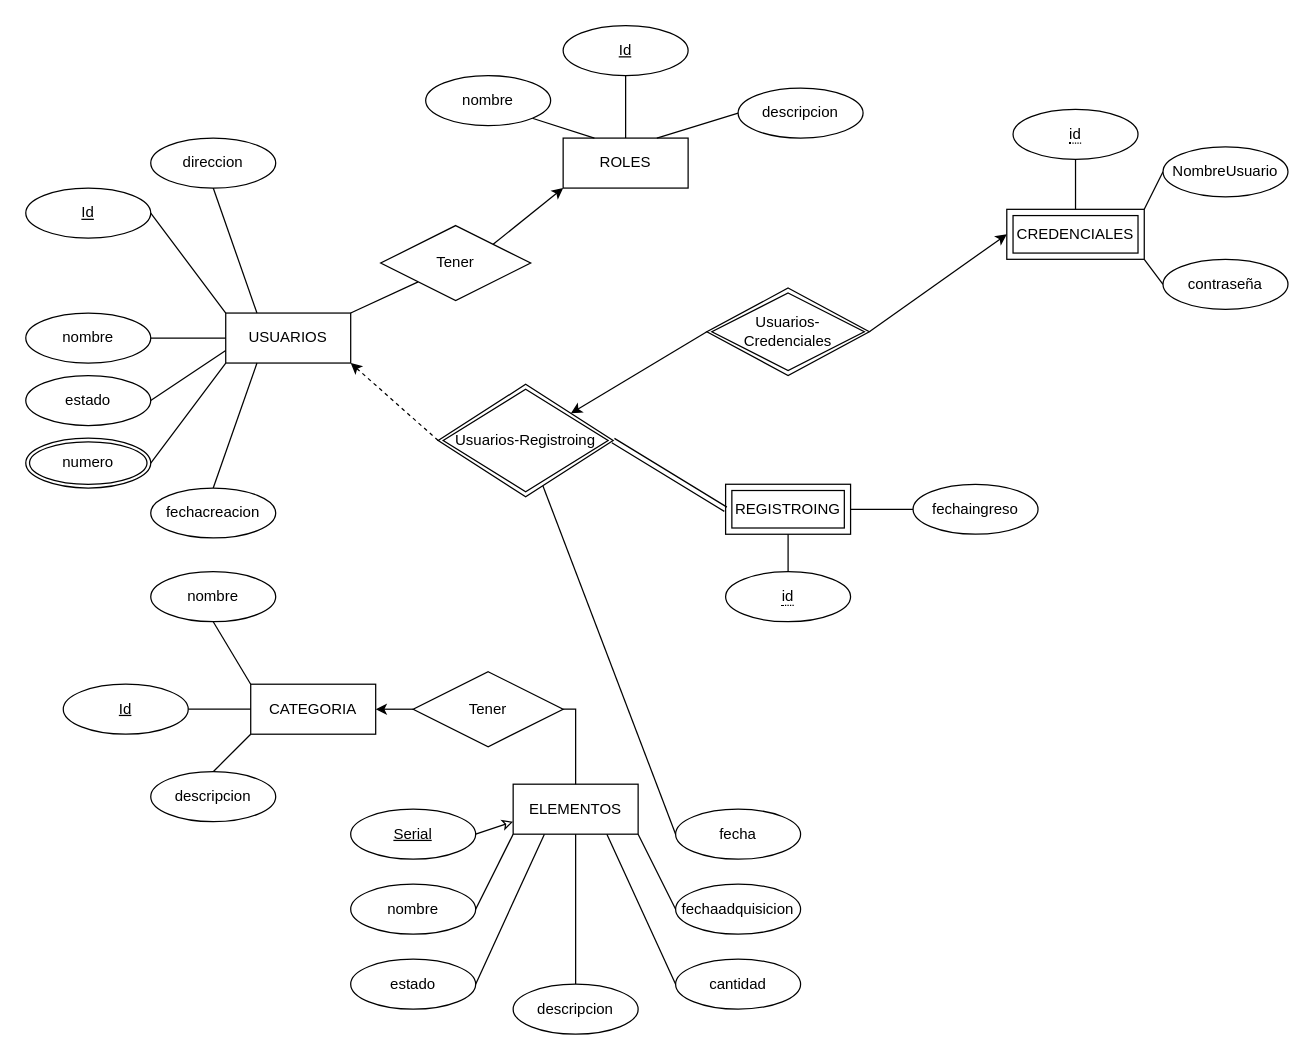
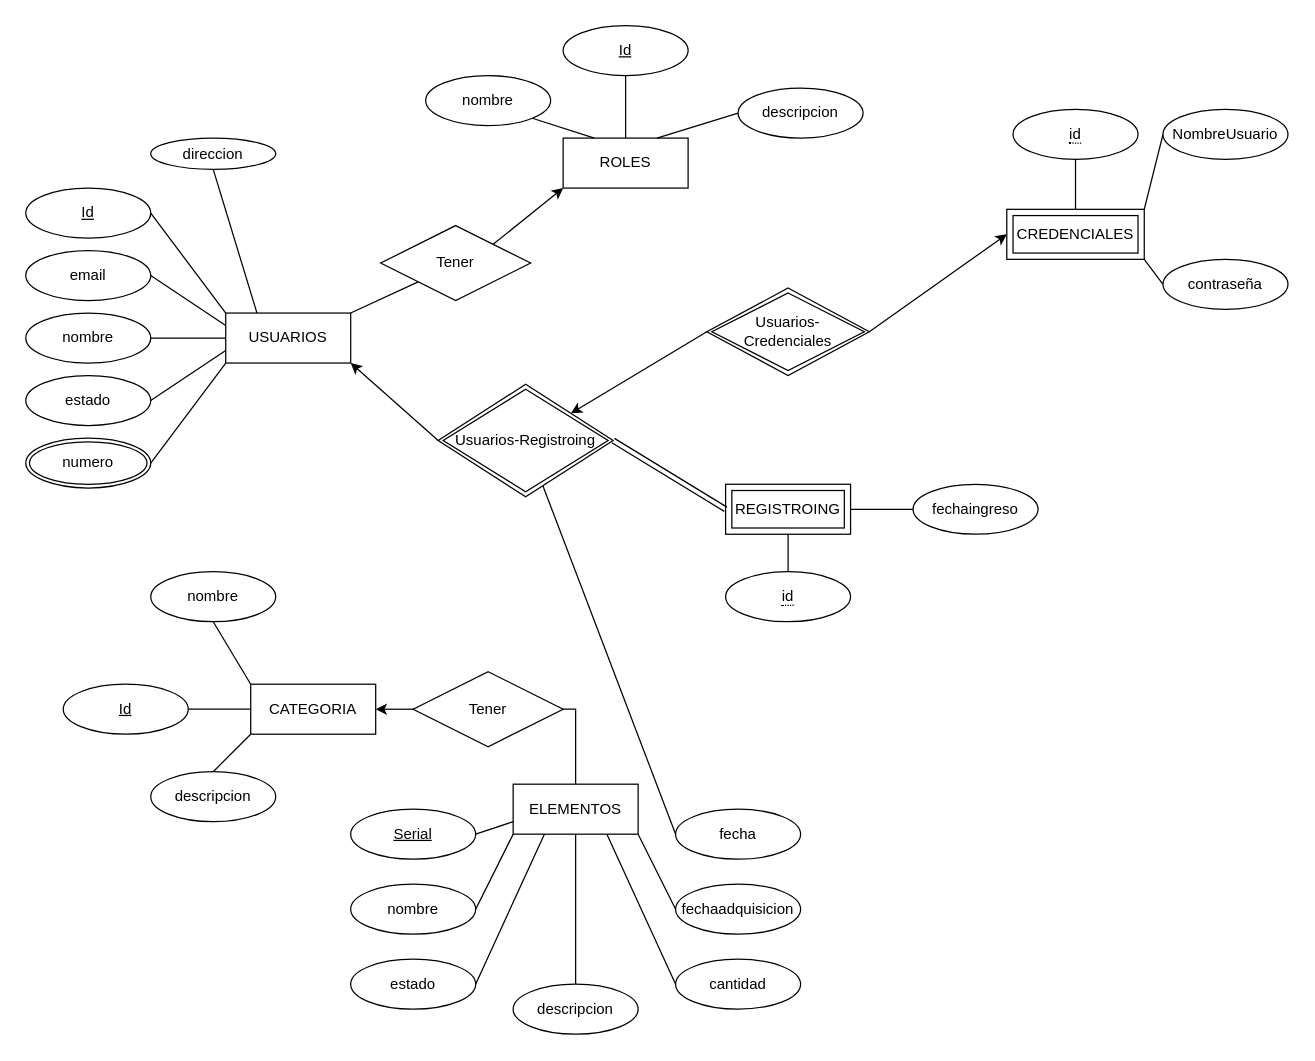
node "direccion": size 125x50 -> 125x31
node "NombreUsuario": moved (1226, 172) -> (1226, 134)
node "email": added
edge "email" -- "USUARIOS": added
edge "Usuarios-Registroing" -> "USUARIOS": style dashed -> solid
edge "USUARIOS" -- "fechacreacion": removed
node "fechacreacion": removed
edge "Serial" -> "ELEMENTOS": arrowhead classic -> none
